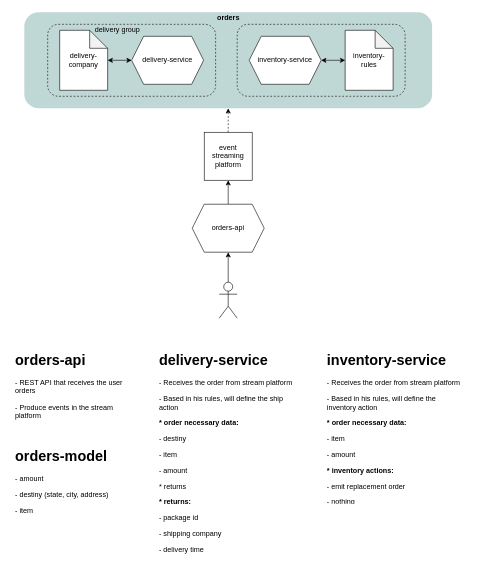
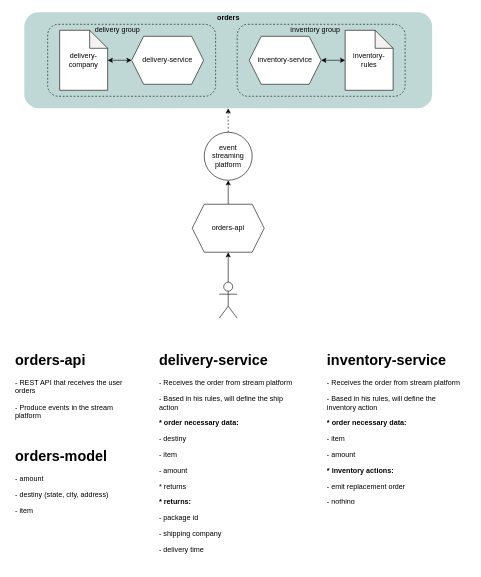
node "inventory group": added
node "event streaming platform": shape rectangle -> ellipse
